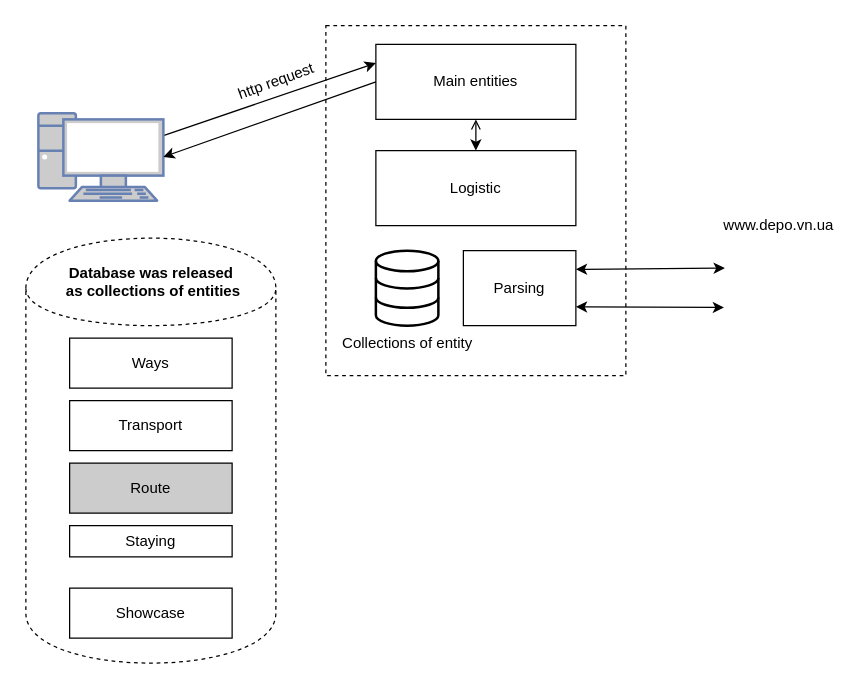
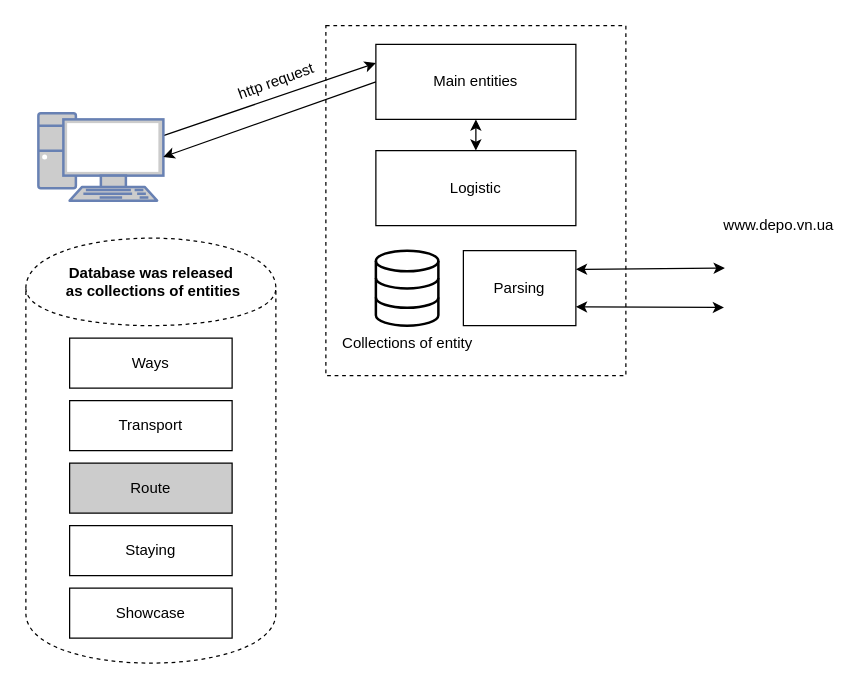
edge "Main entities" -- "Logistic": arrowhead open -> classic
node "Staying": size 163x31 -> 163x50
